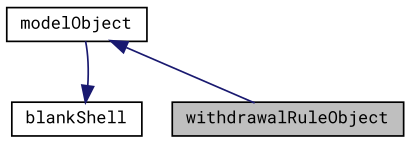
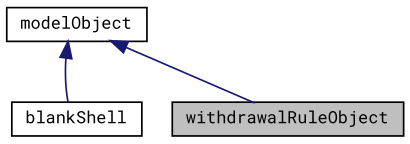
edge "modelObject" -> "blankShell": reversed
